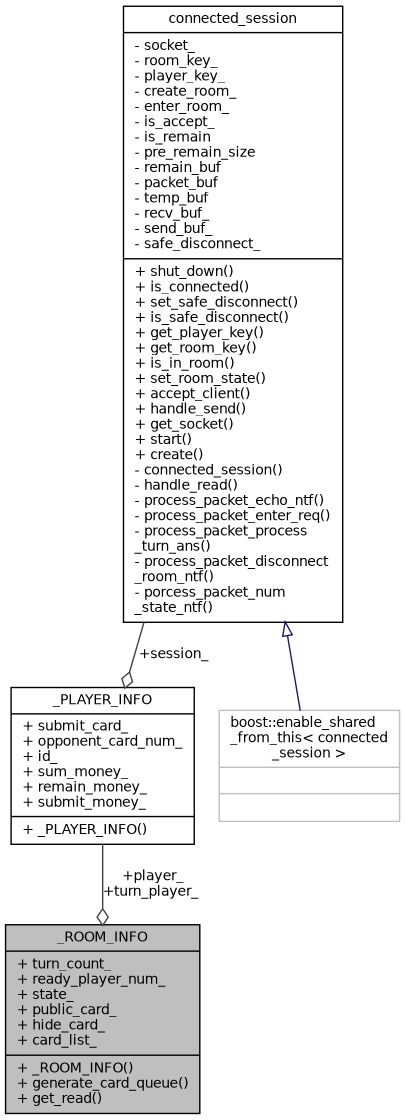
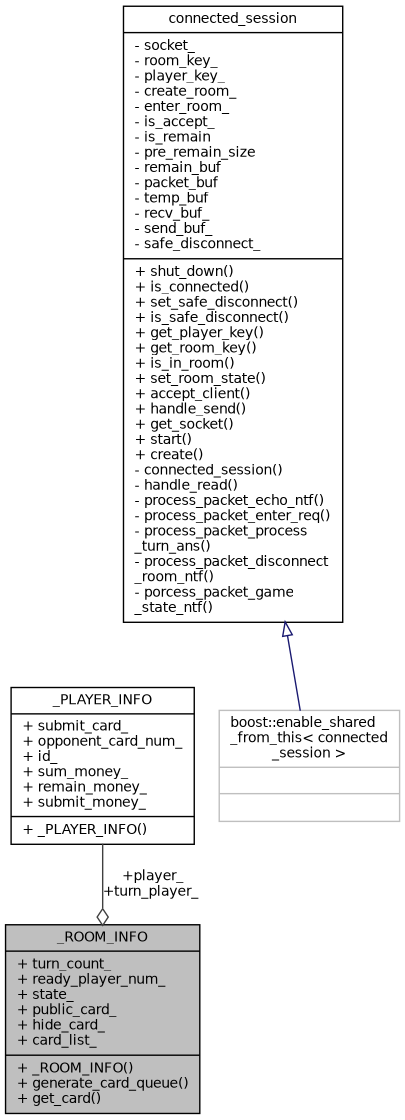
node "connected_session": text "- porcess_packet_num" -> "- porcess_packet_game"
edge "connected_session" -> "_PLAYER_INFO": removed, label "+session_"
node "_ROOM_INFO": text "+ get_read()" -> "+ get_card()"
